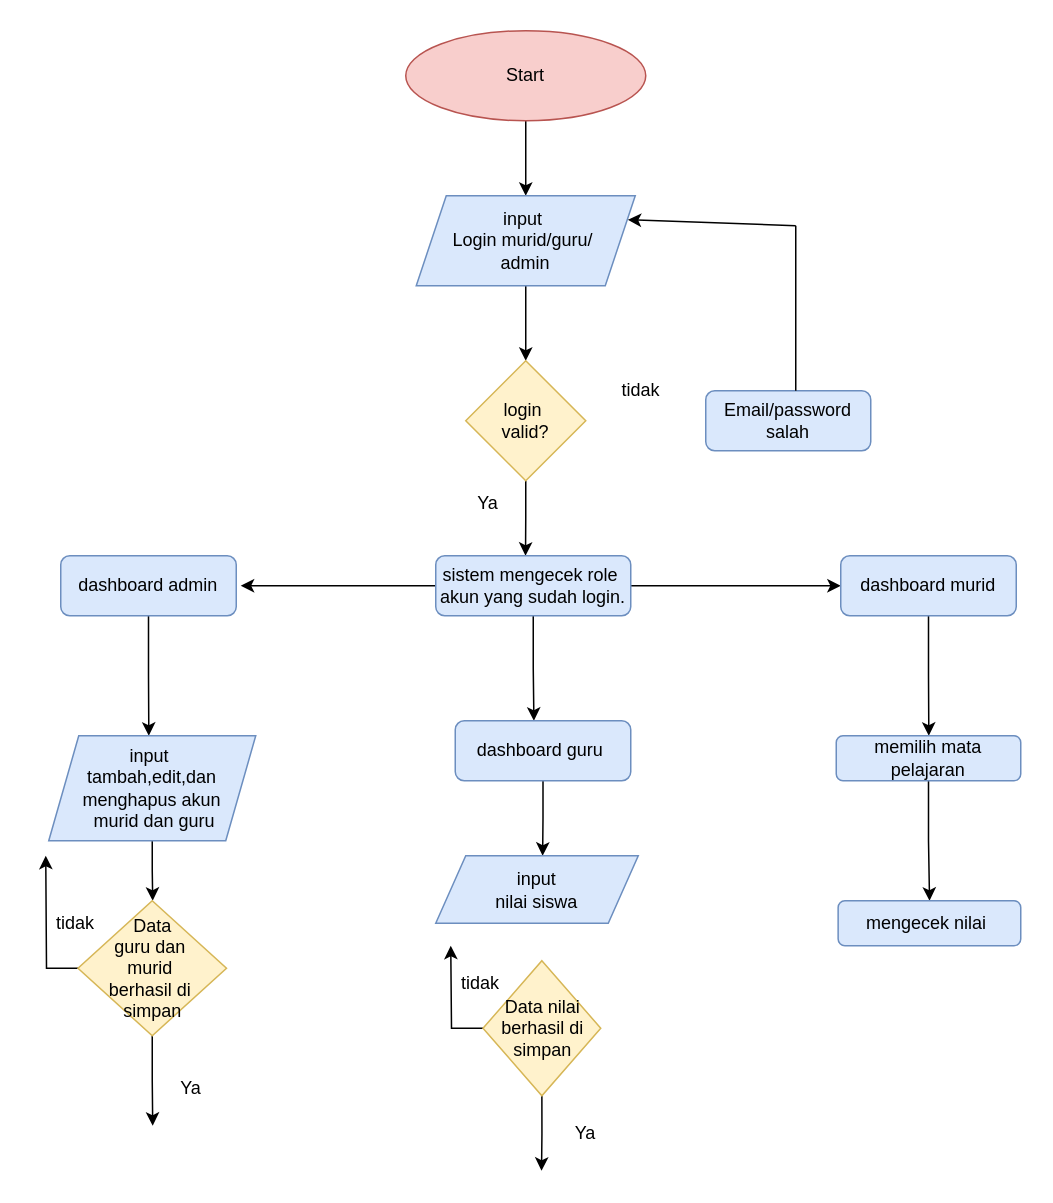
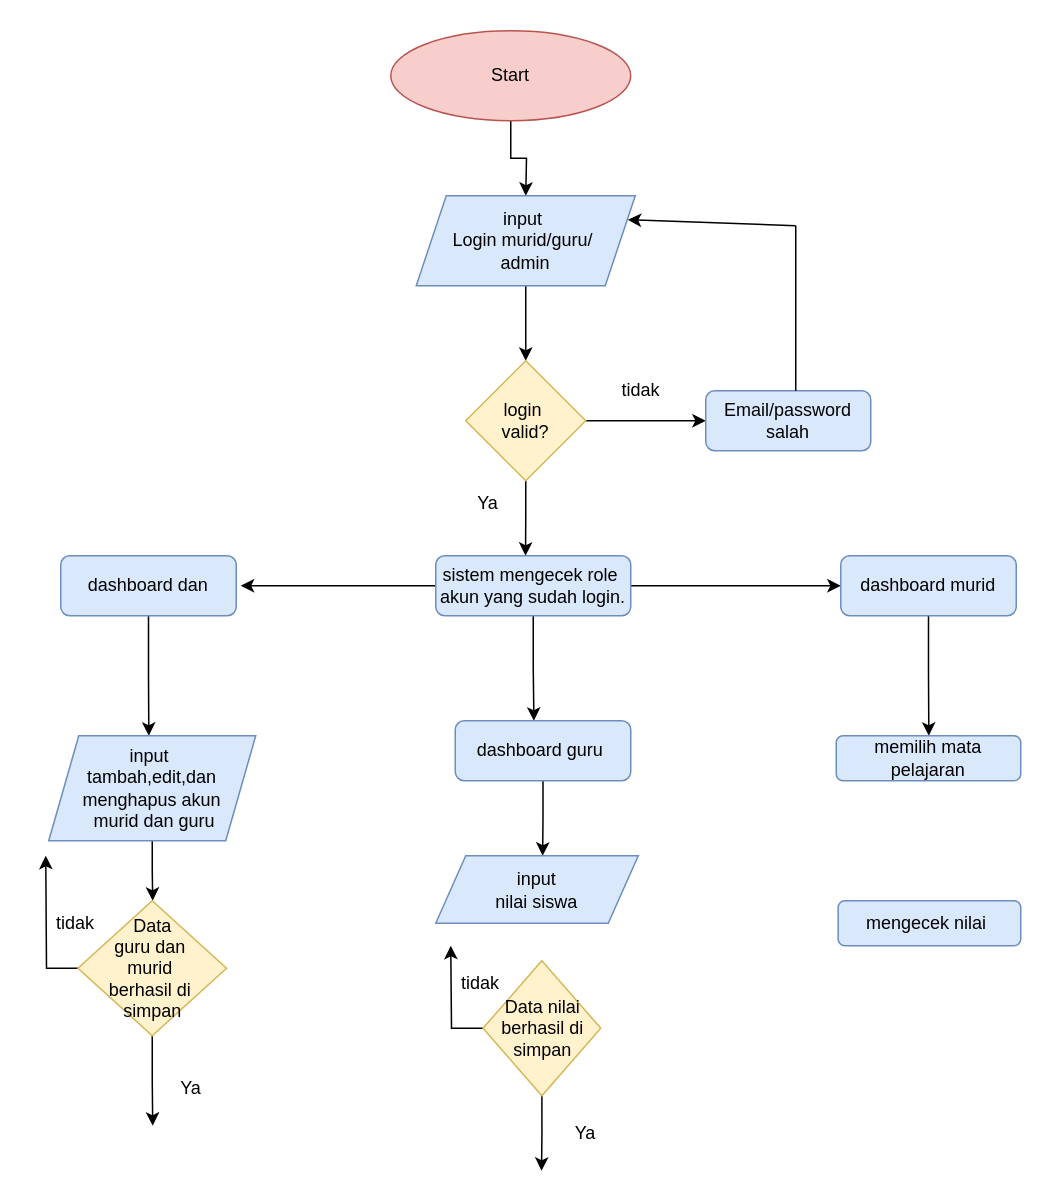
node "Start": moved (526, 76) -> (511, 76)
edge "login valid?" -> "Email/password salah": added
node "dashboard admin": label "dashboard admin" -> "dashboard dan"
edge "memilih mata pelajaran" -> "mengecek nilai": removed
